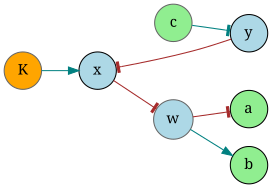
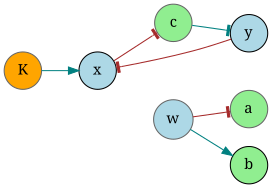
edge "x" -> "w": now "x" -> "c"
node "a": color black -> gray40
